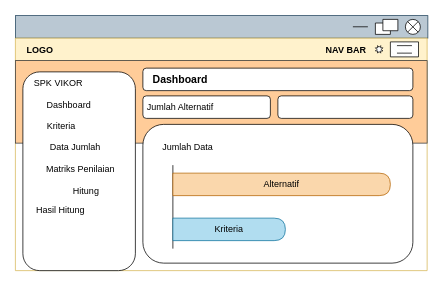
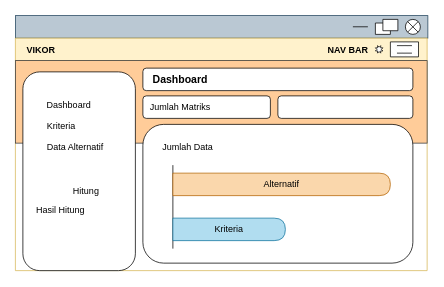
node "LOGO NAV BAR": label "LOGO NAV BAR" -> "VIKOR NAV BAR"
node "SPK VIKOR": removed
node "Jumlah Alternatif": label "Jumlah Alternatif" -> "Jumlah Matriks"
node "Data Jumlah": label "Data Jumlah" -> "Data Alternatif"
node "Matriks Penilaian": removed
